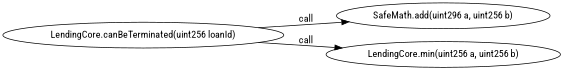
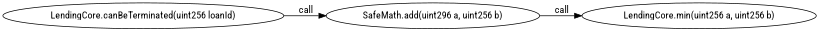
edge "LendingCore.canBeTerminated(uint256 loanId)" -> "LendingCore.min(uint256 a, uint256 b)": now "SafeMath.add(uint296 a, uint256 b)" -> "LendingCore.min(uint256 a, uint256 b)"
